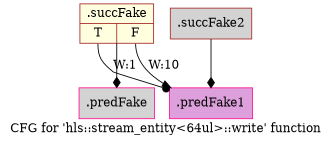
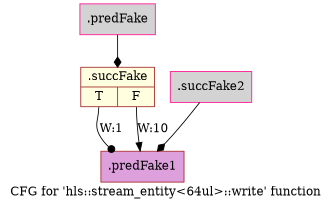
node ".succFake2": color brown -> deeppink
edge ".succFake" -> ".predFake": reversed
node ".predFake1": color deeppink -> brown
